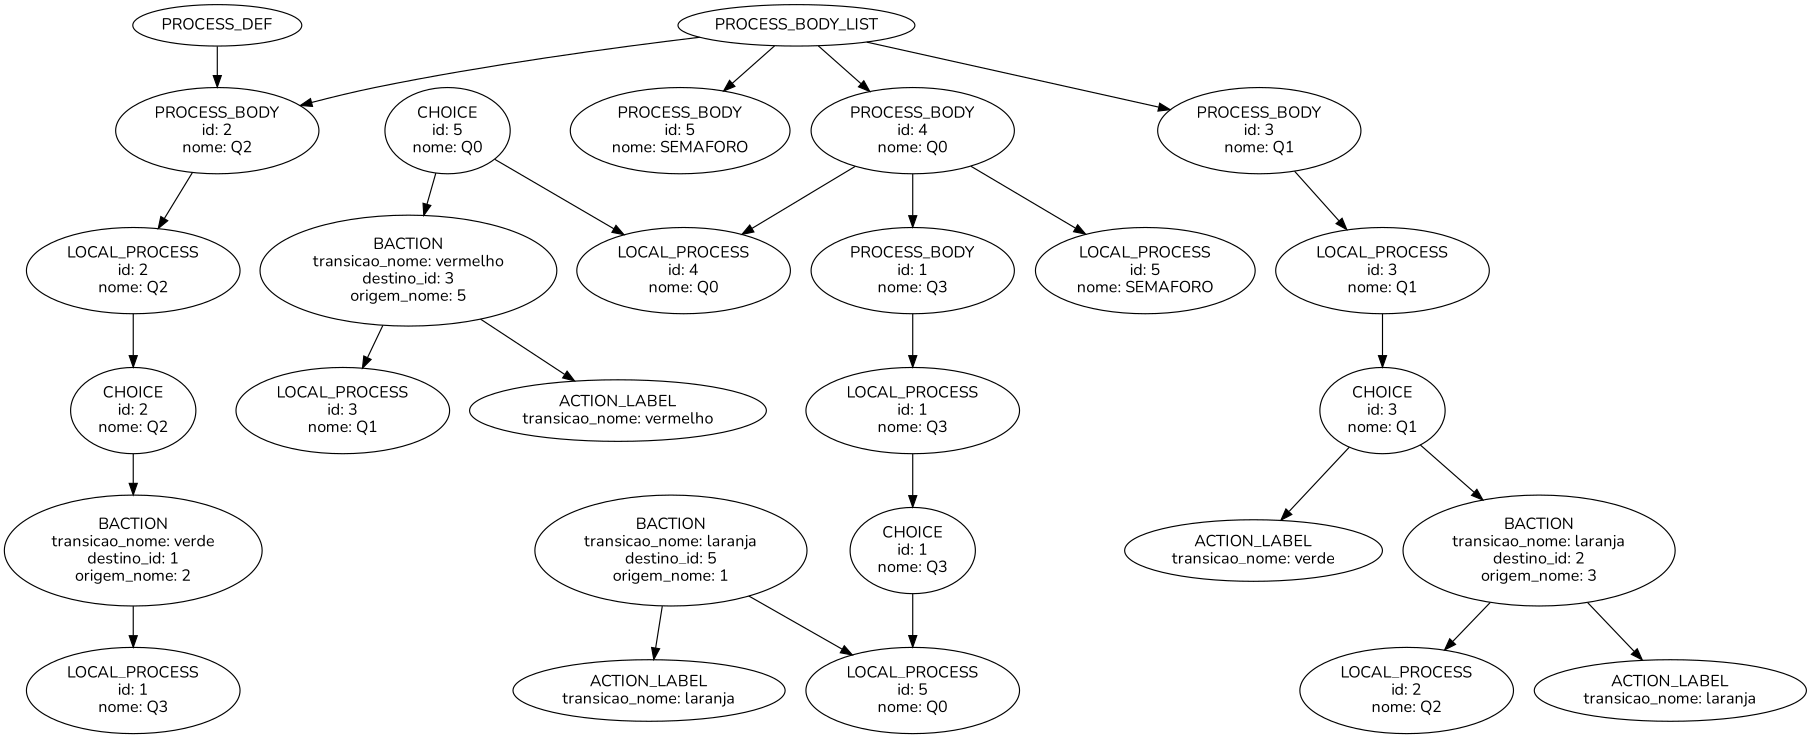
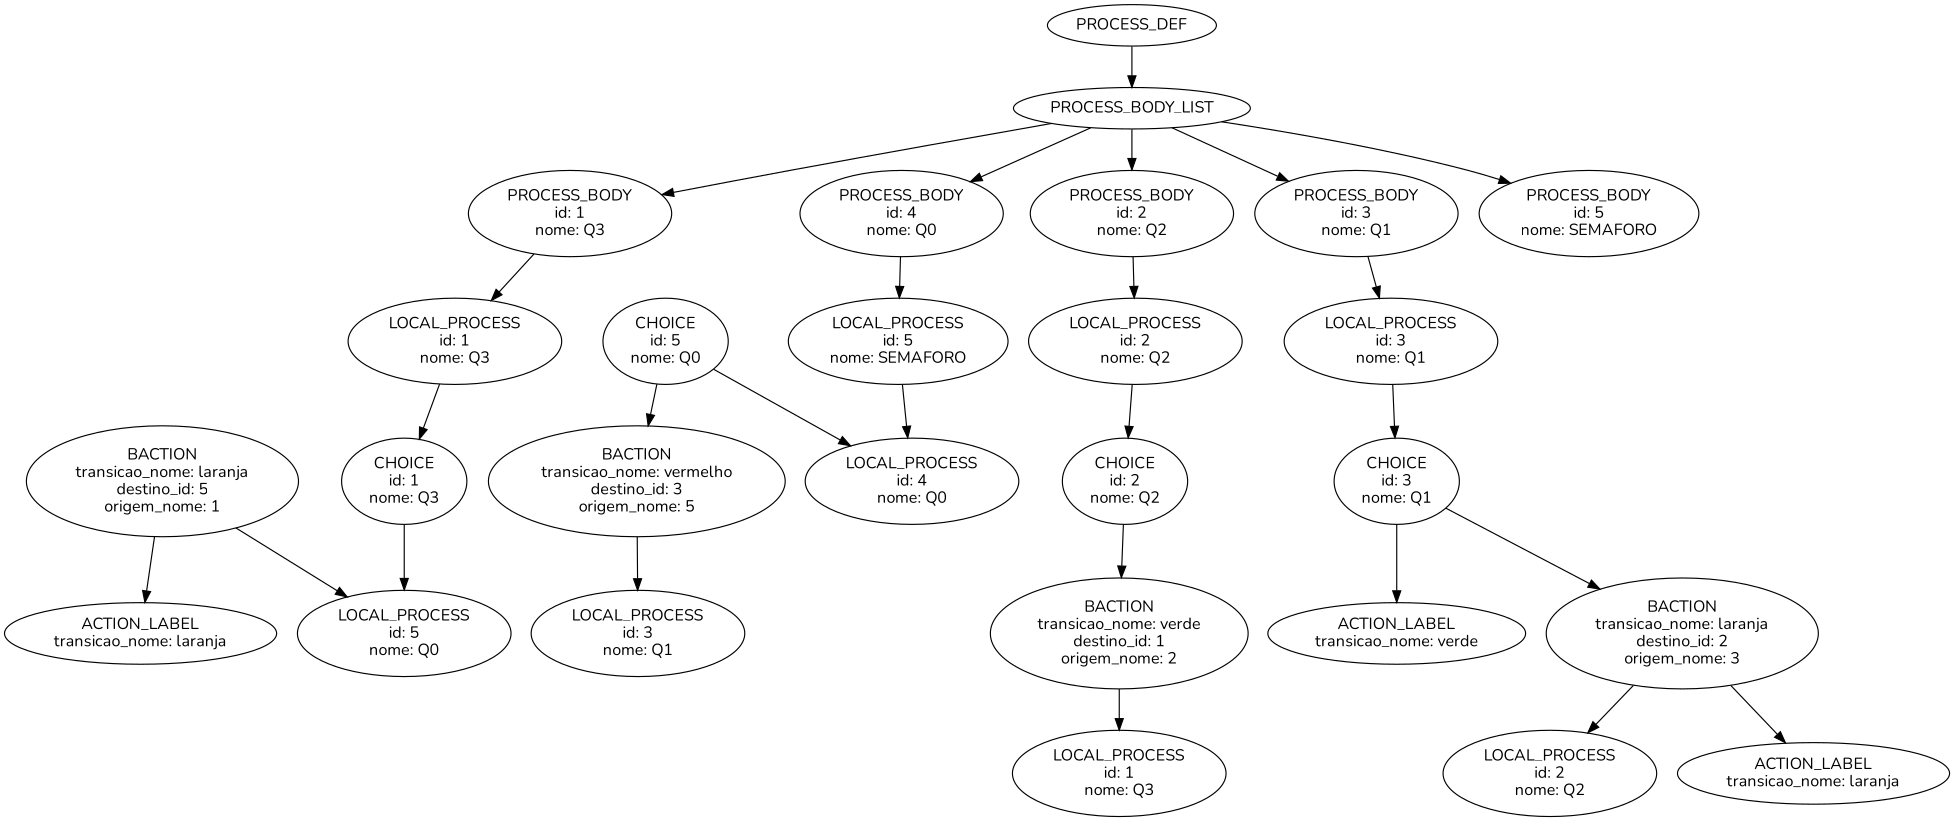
edge "PROCESS_DEF" -> "PROCESS_BODY id: 2 nome: Q2": now "PROCESS_DEF" -> "PROCESS_BODY_LIST"
edge "PROCESS_BODY id: 4 nome: Q0" -> "PROCESS_BODY id: 1 nome: Q3": now "PROCESS_BODY_LIST" -> "PROCESS_BODY id: 1 nome: Q3"
edge "PROCESS_BODY id: 4 nome: Q0" -> "LOCAL_PROCESS id: 4 nome: Q0": now "LOCAL_PROCESS id: 5 nome: SEMAFORO" -> "LOCAL_PROCESS id: 4 nome: Q0"
node "ACTION_LABEL transicao_nome: vermelho": removed
